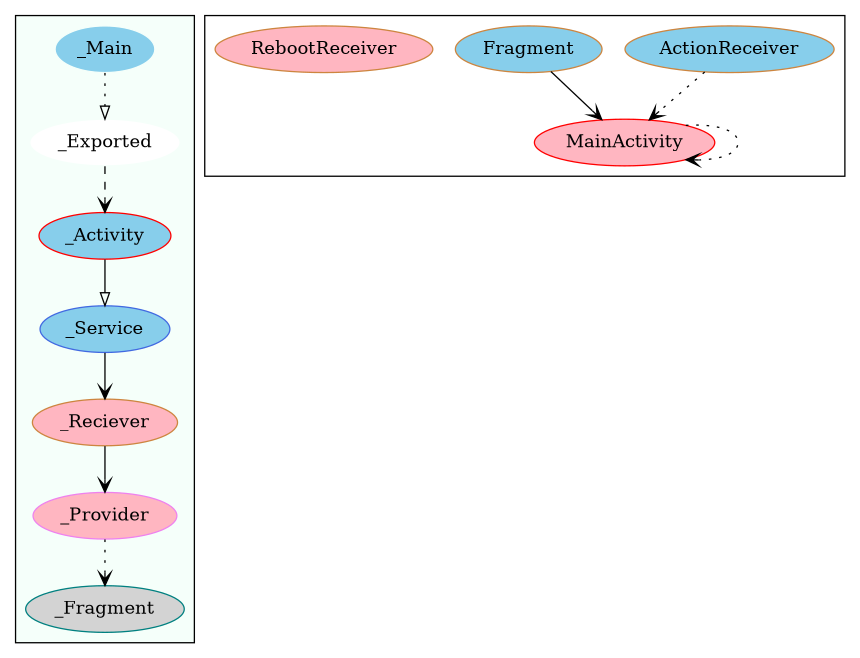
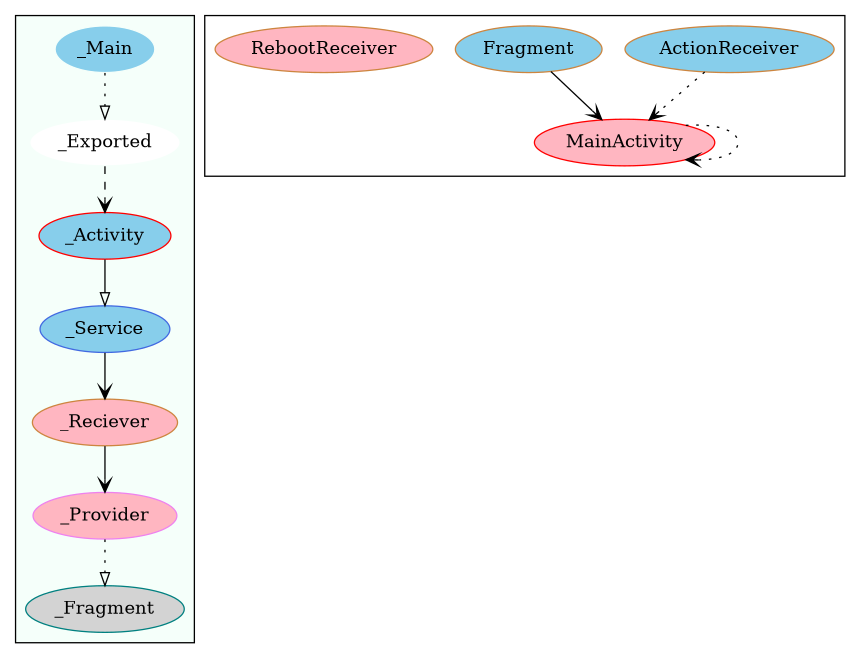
edge "_Provider" -> "_Fragment": arrowhead vee -> onormal
